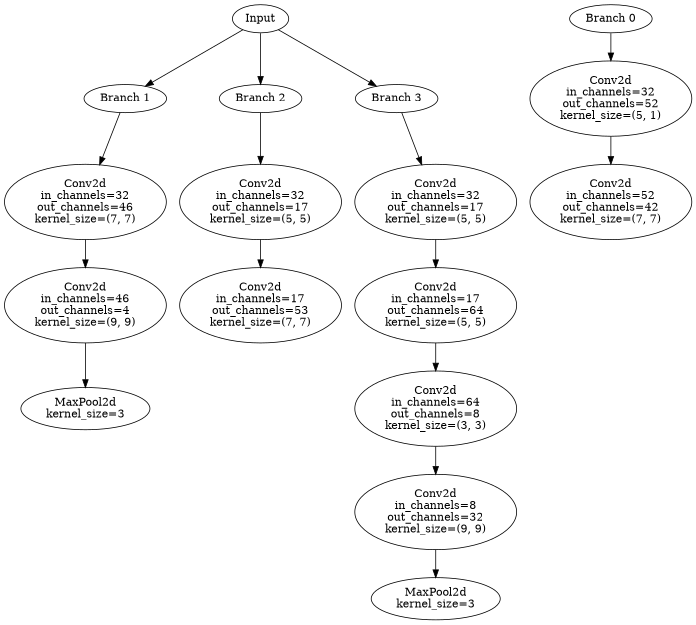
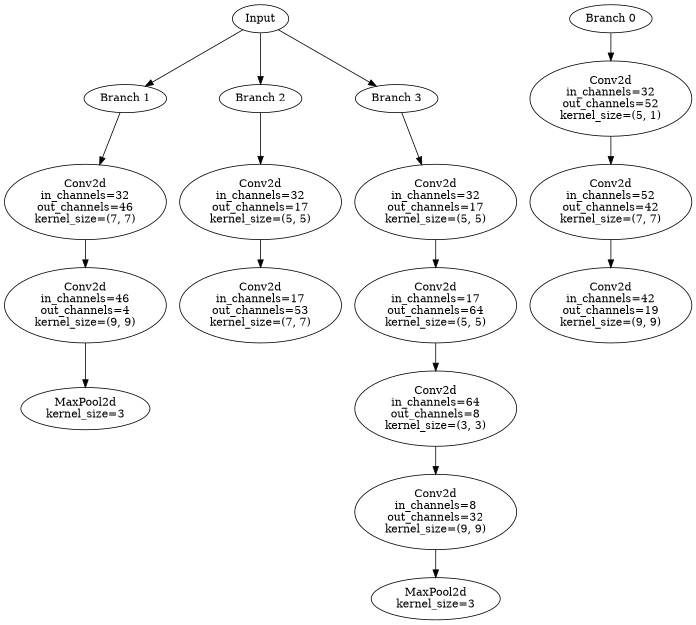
node "Conv2d in_channels=42 out_channels=19 kernel_size=(9, 9)": added
